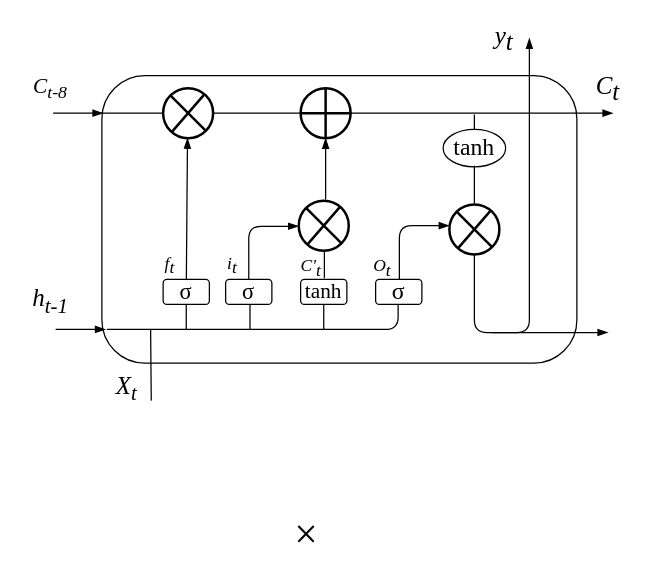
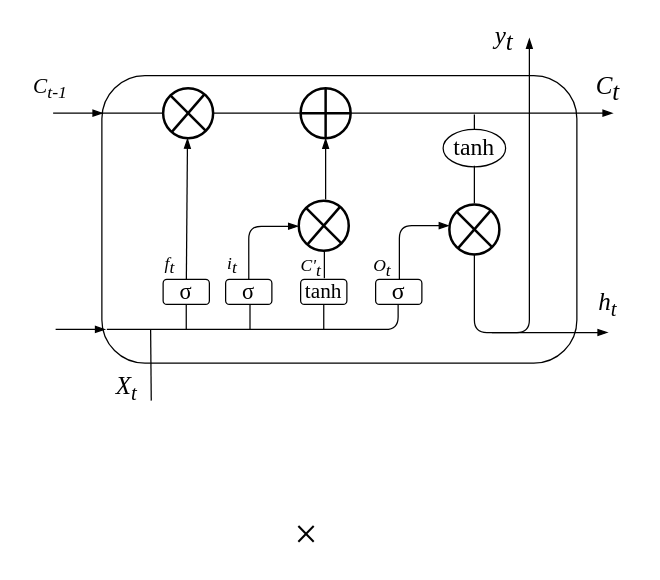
node "Ct-8": label "Ct-8" -> "Ct-1"
node "ht-1": removed
node "ht": added
